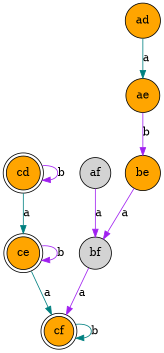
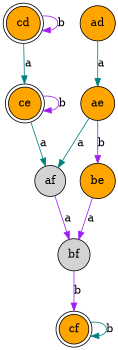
edge "ae" -> "af": added, label "a"
edge "ce" -> "cf": now "ce" -> "af"
edge "bf" -> "cf": label "a" -> "b"
